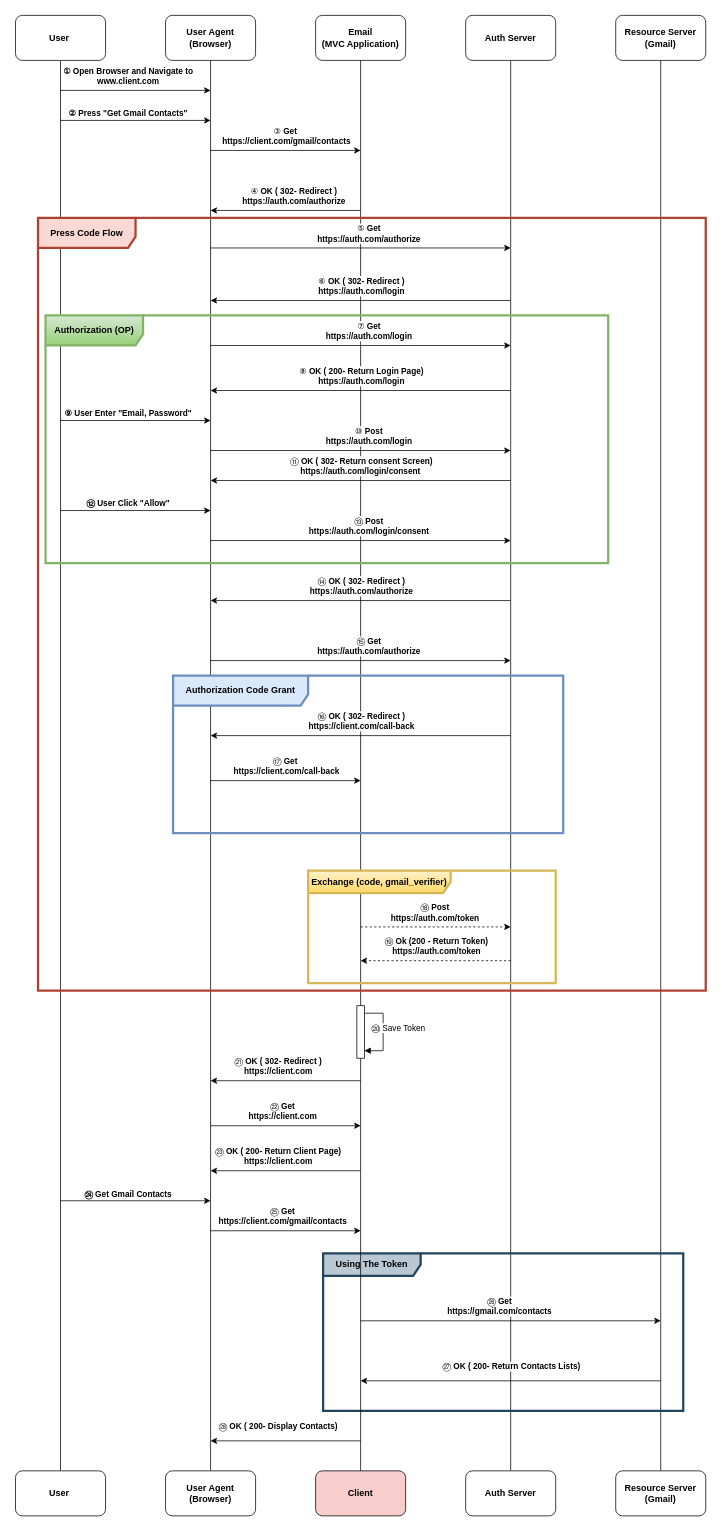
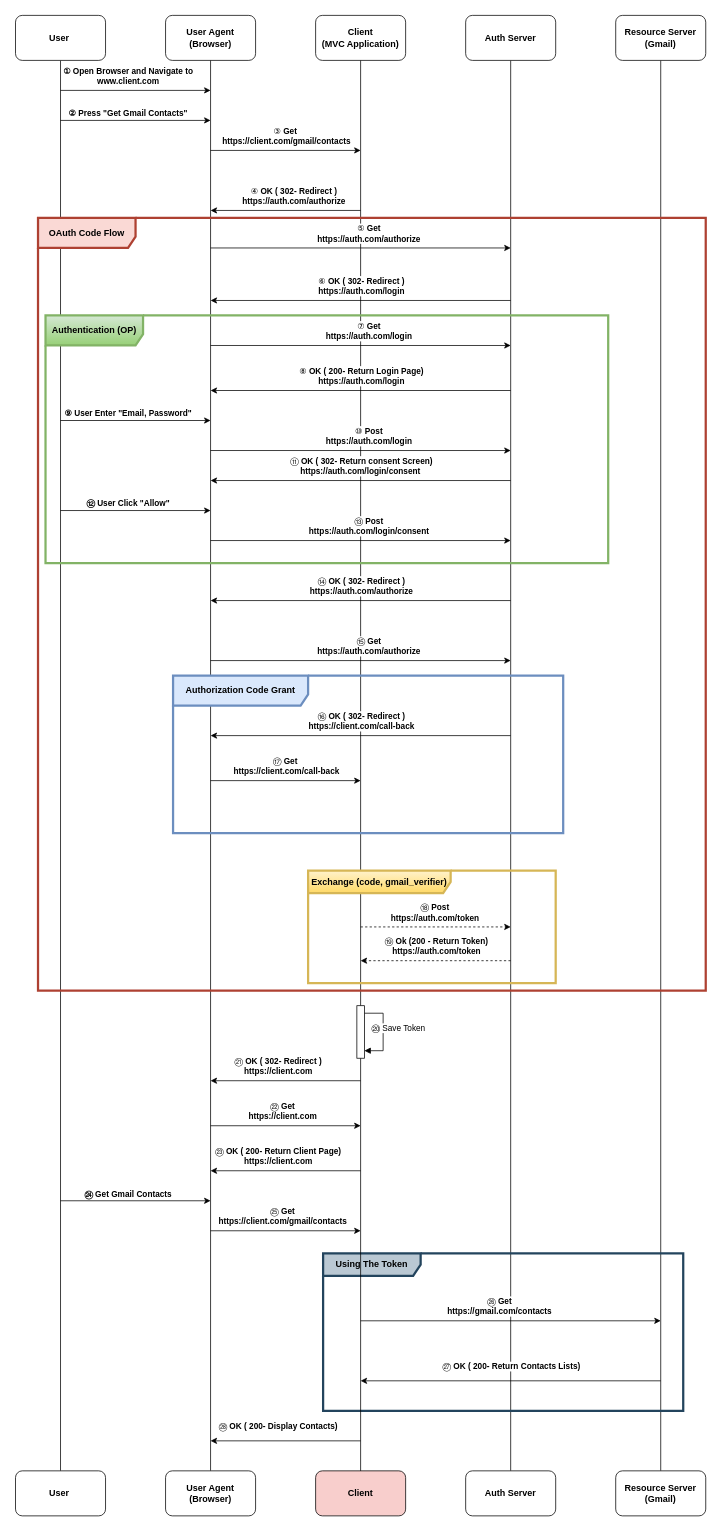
node "Email (MVC Application)": label "Email (MVC Application)" -> "Client (MVC Application)"
node "Press Code Flow": label "Press Code Flow" -> "OAuth Code Flow"
node "Authorization (OP)": label "Authorization (OP)" -> "Authentication (OP)"
